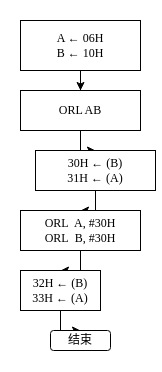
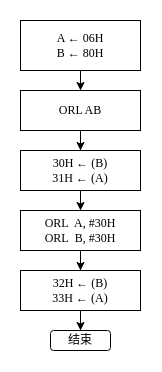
node "A ← 06H B ← 10H": label "A ← 06H B ← 10H" -> "A ← 06H B ← 80H"
node "30H ← (B) 31H ← (A)": moved (96, 171) -> (81, 171)
node "32H ← (B) 33H ← (A)": size 80x40 -> 120x40
